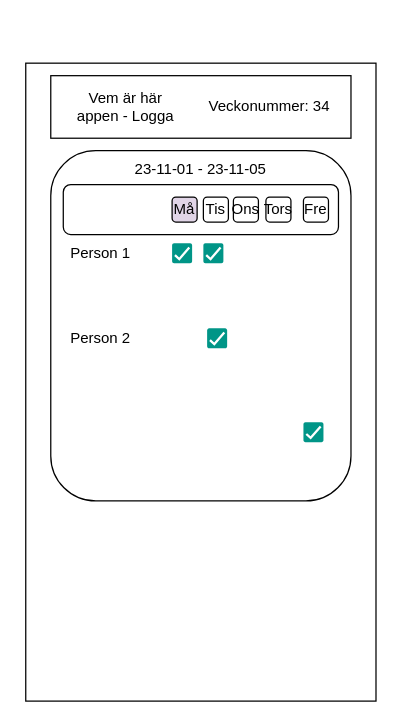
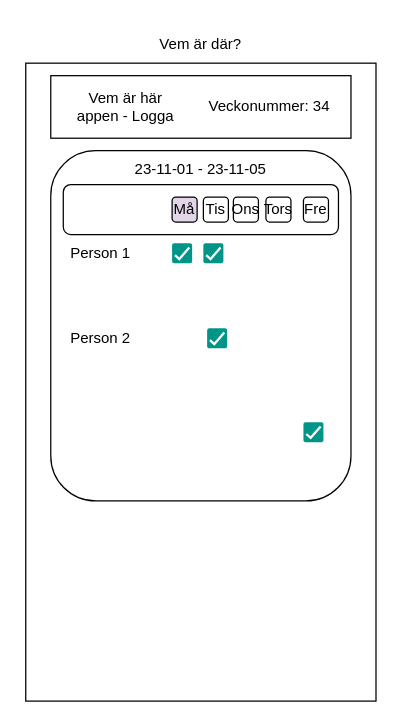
node "Vem är där?": added
